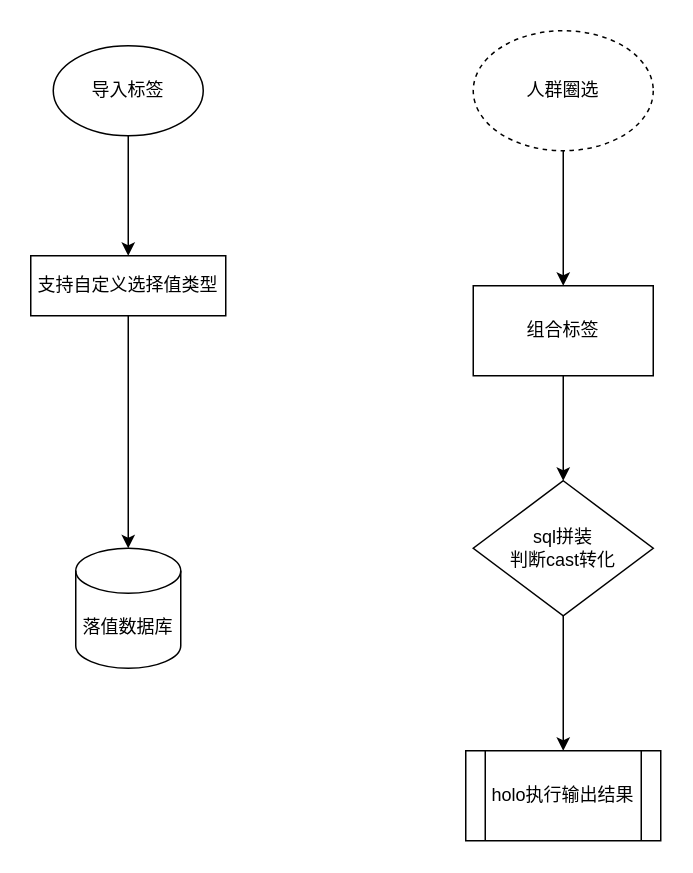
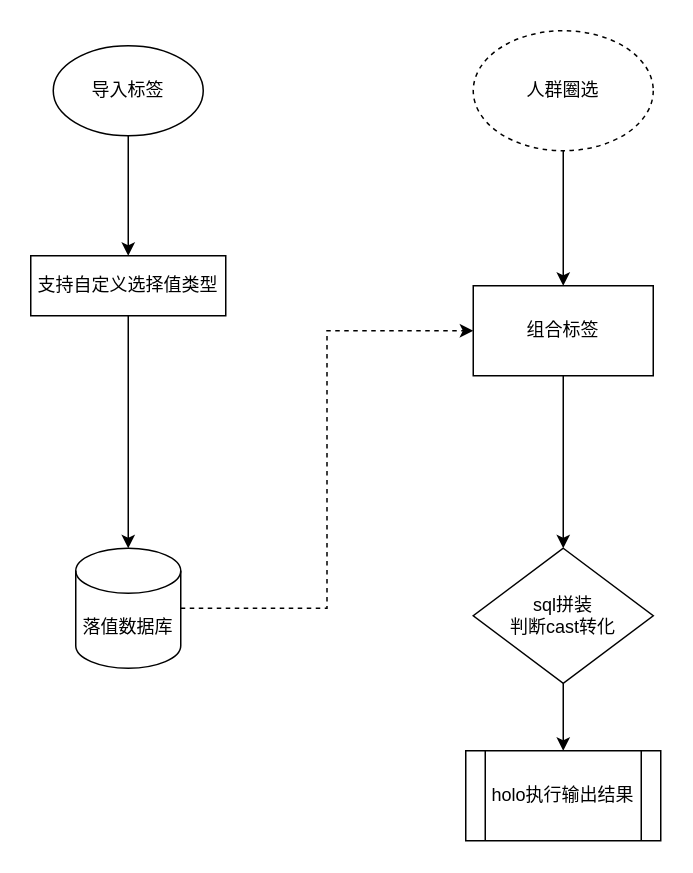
edge "落值数据库" -> "组合标签": added
node "sql拼装 判断cast转化": moved (563, 548) -> (563, 616)
